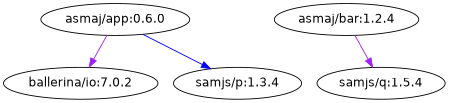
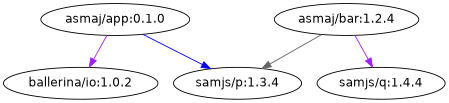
node "asmaj/app:0.6.0": label "asmaj/app:0.6.0" -> "asmaj/app:0.1.0"
edge "asmaj/bar:1.2.4" -> "samjs/p:1.3.4": added
node "ballerina/io:7.0.2": label "ballerina/io:7.0.2" -> "ballerina/io:1.0.2"
node "samjs/q:1.5.4": label "samjs/q:1.5.4" -> "samjs/q:1.4.4"
